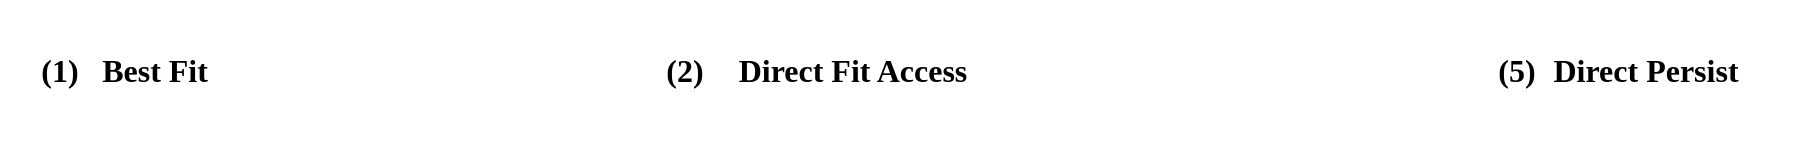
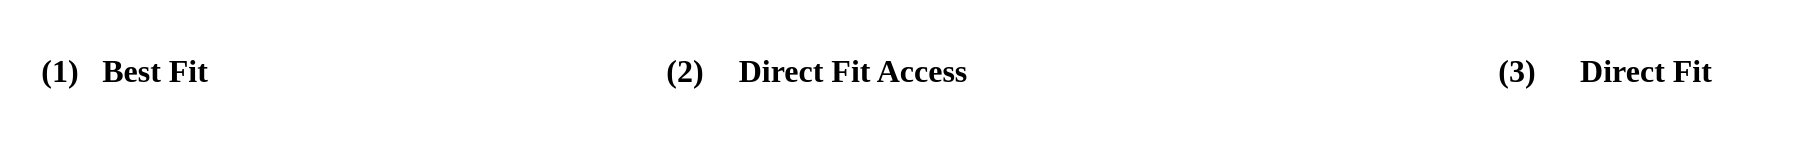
node "(5)": label "(5)" -> "(3)"
node "Direct Persist": label "Direct Persist" -> "Direct Fit"
